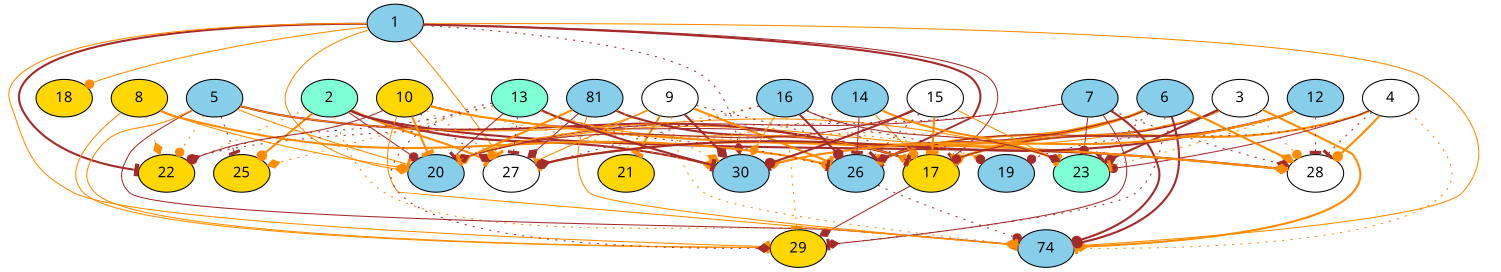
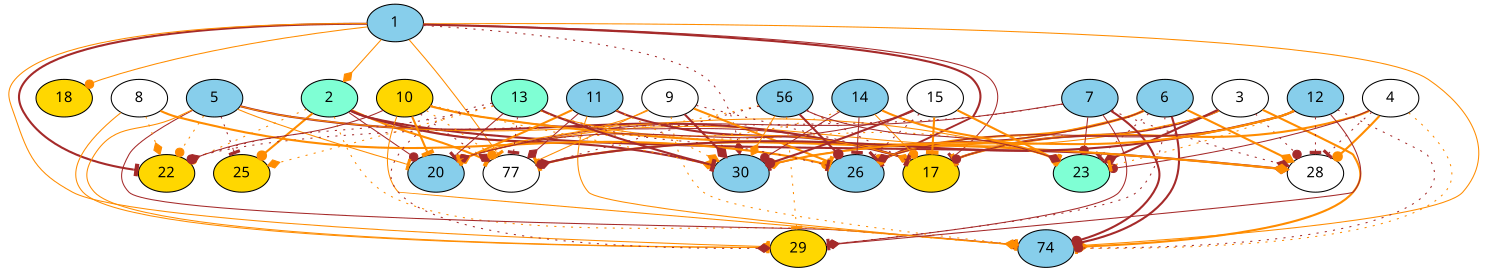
node "8": fillcolor gold -> white
node "81": label "81" -> "11"
node "16": label "16" -> "56"
edge "1" -> "20": now "1" -> "2"
edge "15" -> "23": style solid -> bold
edge "14" -> "30": added
edge "3" -> "28": color darkorange -> brown
edge "6" -> "17": removed
edge "8" -> "20": removed
node "27": label "27" -> "77"
node "21": removed
node "19": removed
edge "17" -> "29": now "12" -> "29"
edge "26" -> "74": now "12" -> "74"
